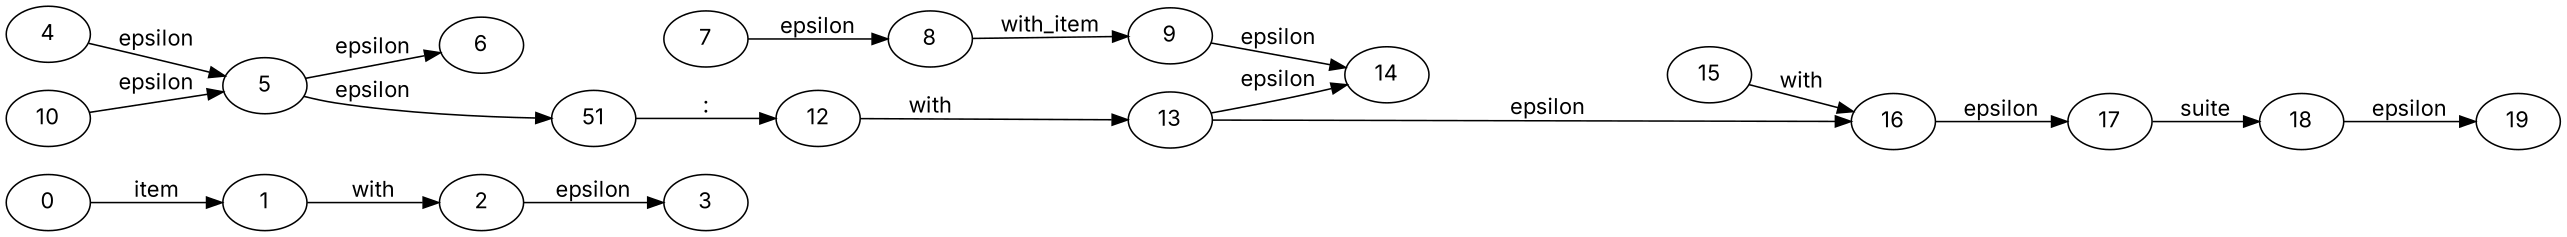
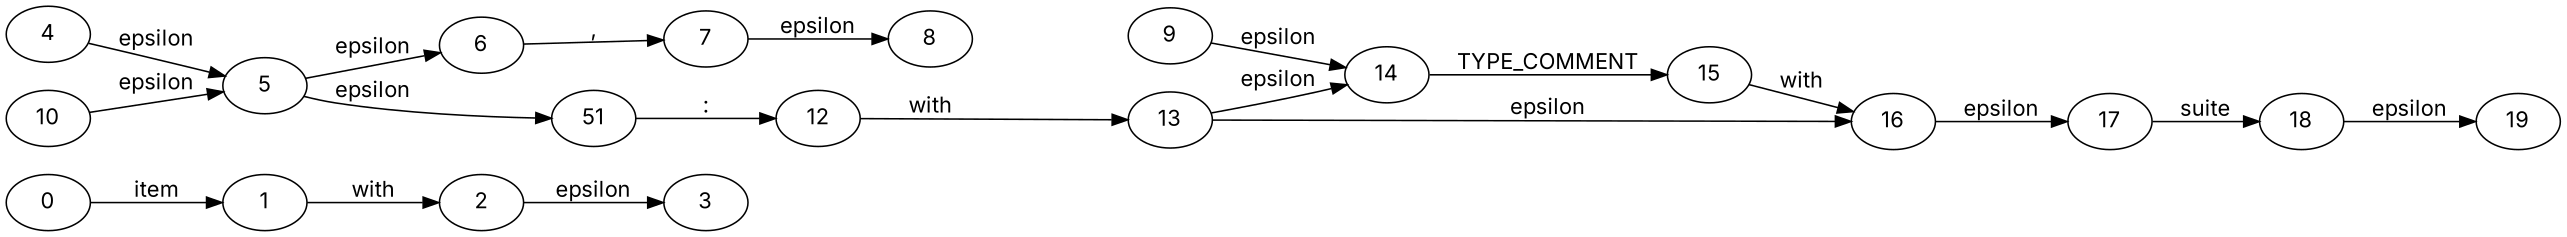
edge "8" -> "9": removed, label "with_item"
edge "6" -> "7": added, label ","
edge "14" -> "15": added, label "TYPE_COMMENT"
